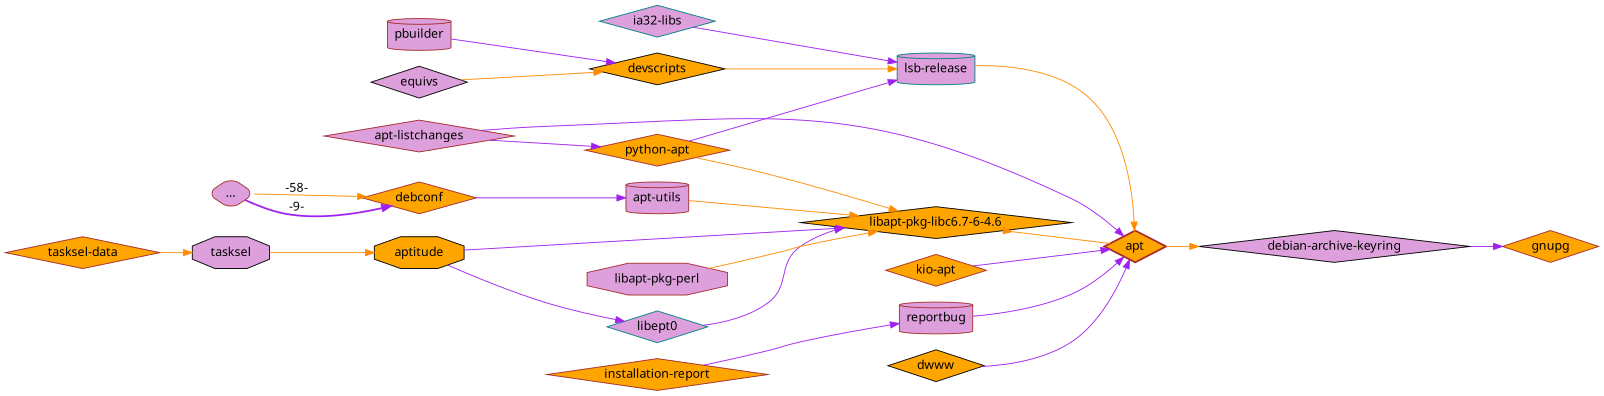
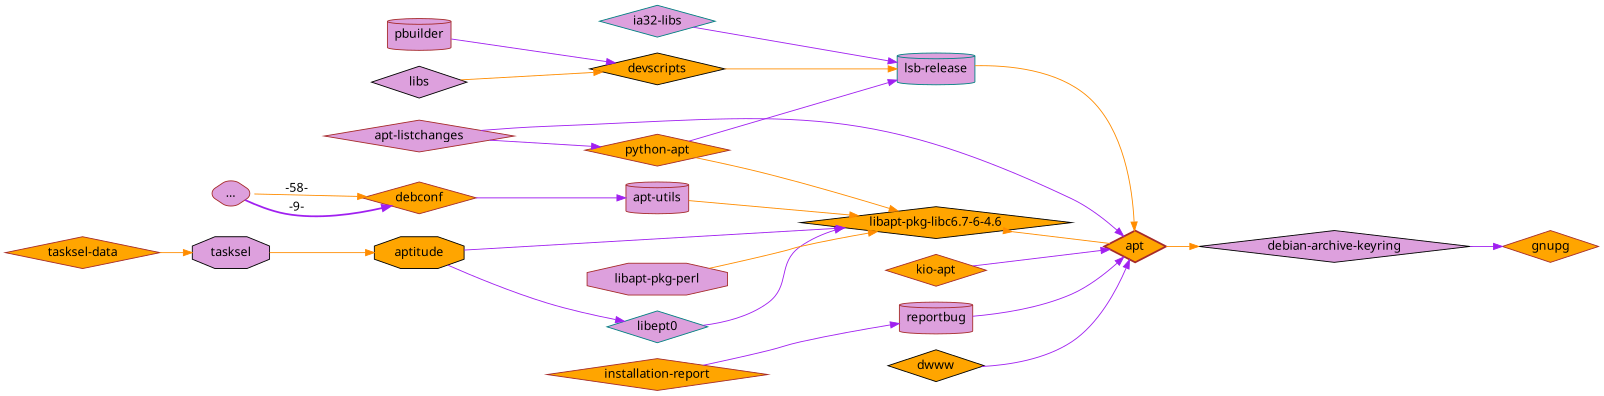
node "equivs": label "equivs" -> "libs"
